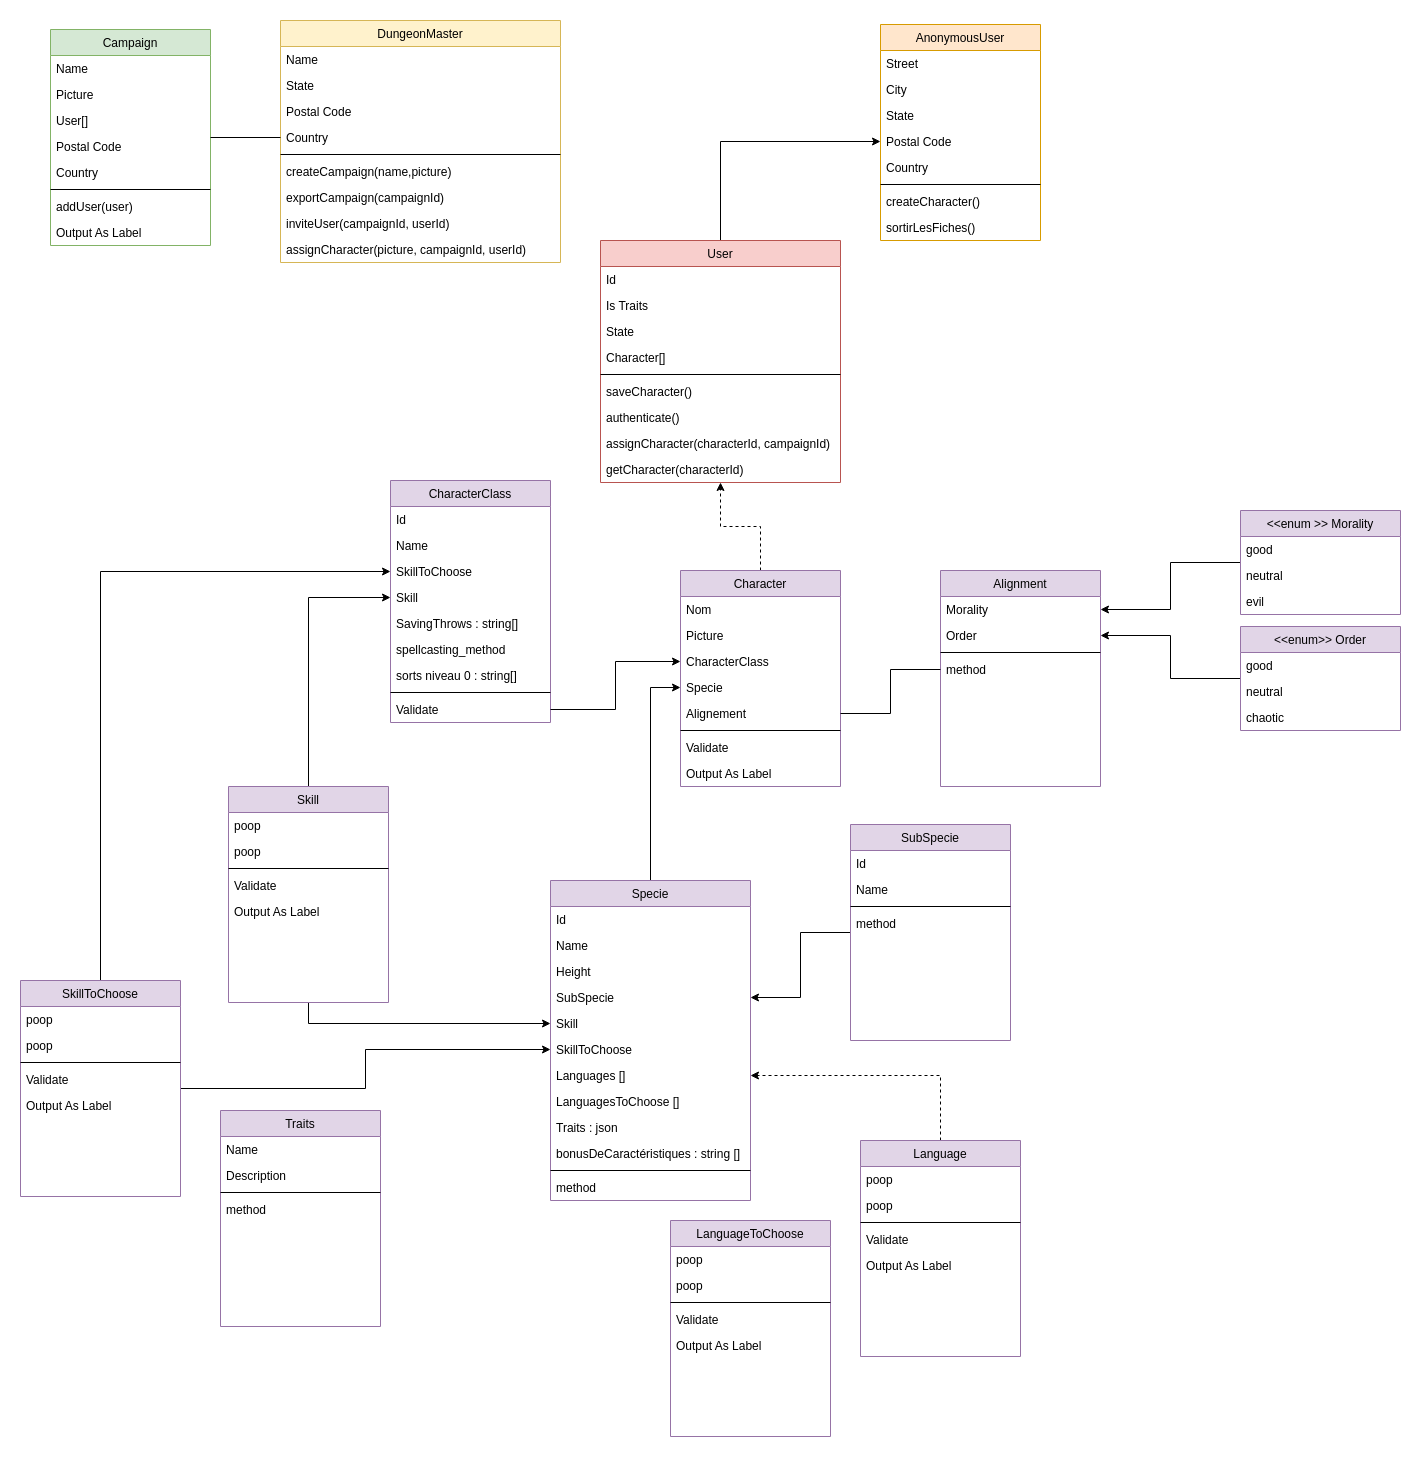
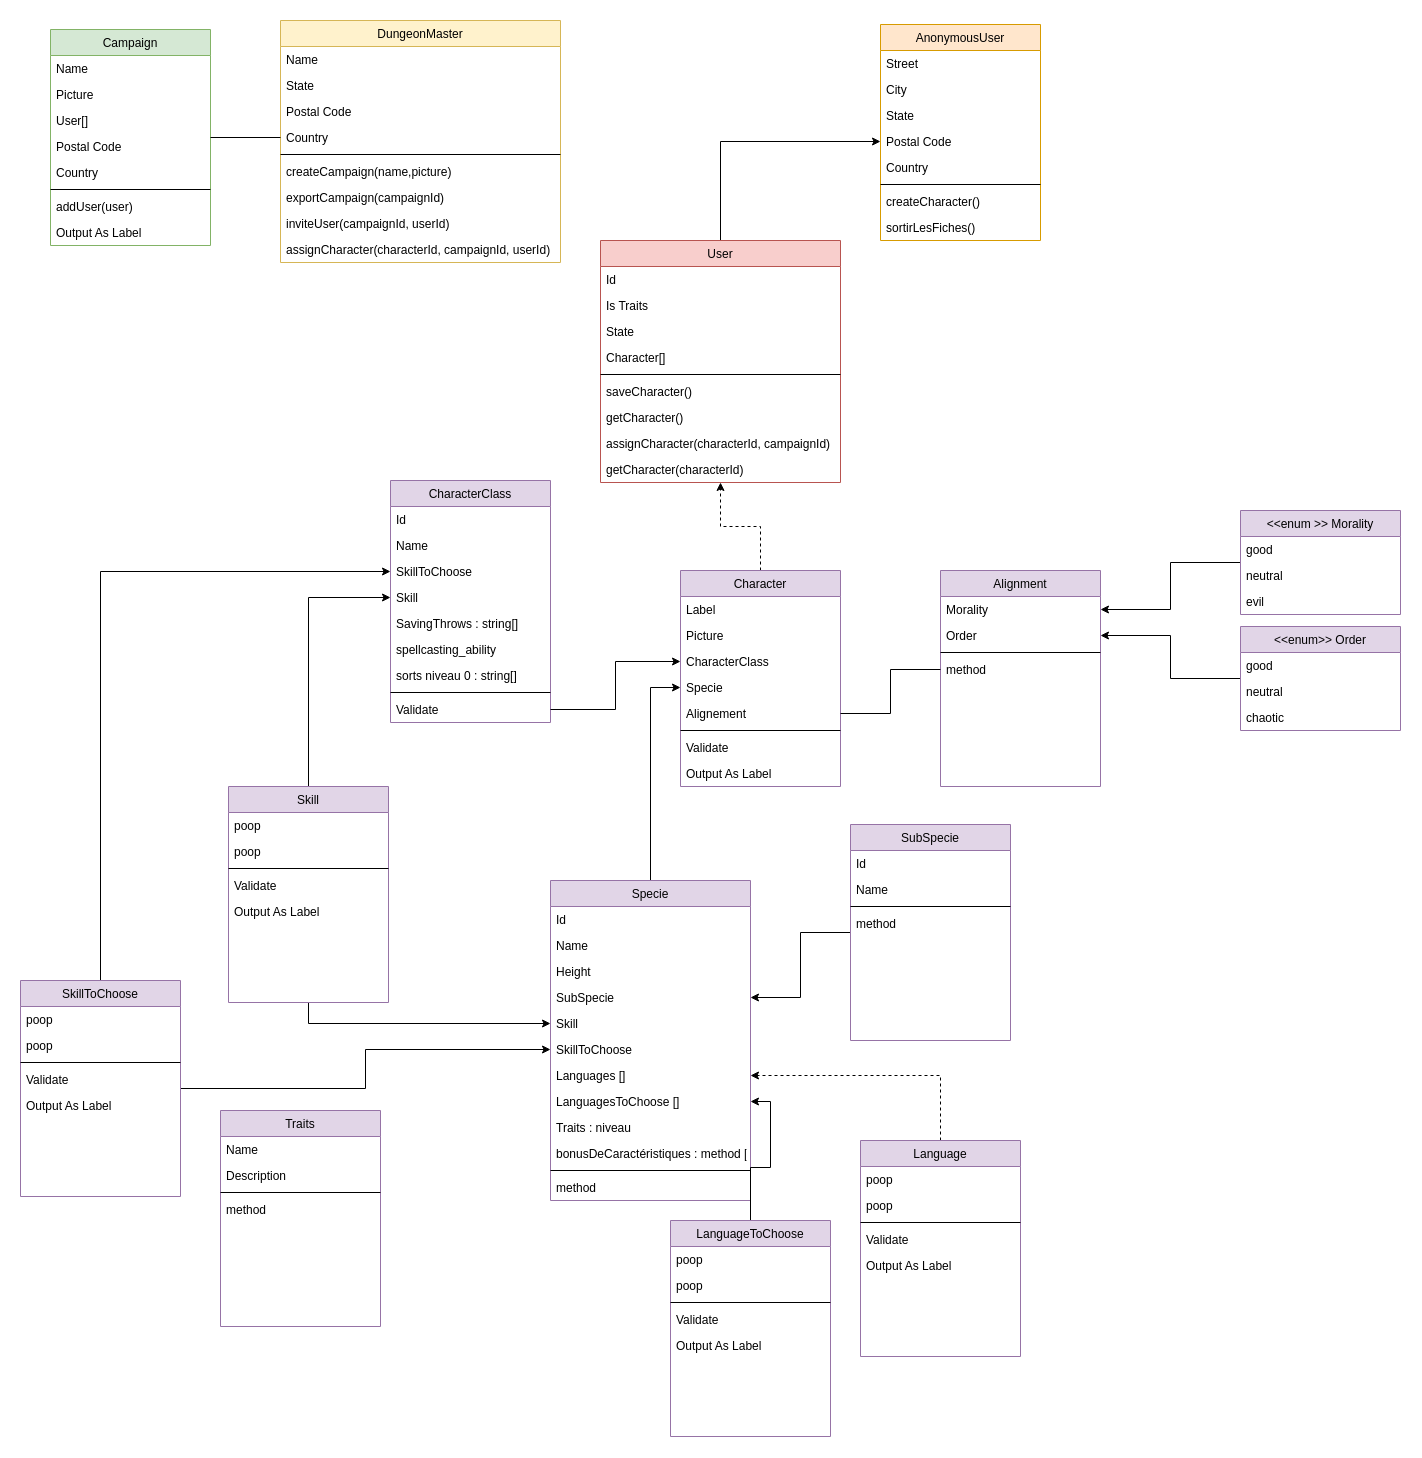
node "assignCharacter(picture, campaignId, userId)": label "assignCharacter(picture, campaignId, userId)" -> "assignCharacter(characterId, campaignId, userId)"
node "authenticate()": label "authenticate()" -> "getCharacter()"
node "Nom": label "Nom" -> "Label"
node "spellcasting_method": label "spellcasting_method" -> "spellcasting_ability"
node "Traits : json": label "Traits : json" -> "Traits : niveau"
edge "LanguageToChoose" -> "LanguagesToChoose []": added
node "bonusDeCaractéristiques : string []": label "bonusDeCaractéristiques : string []" -> "bonusDeCaractéristiques : method []"
